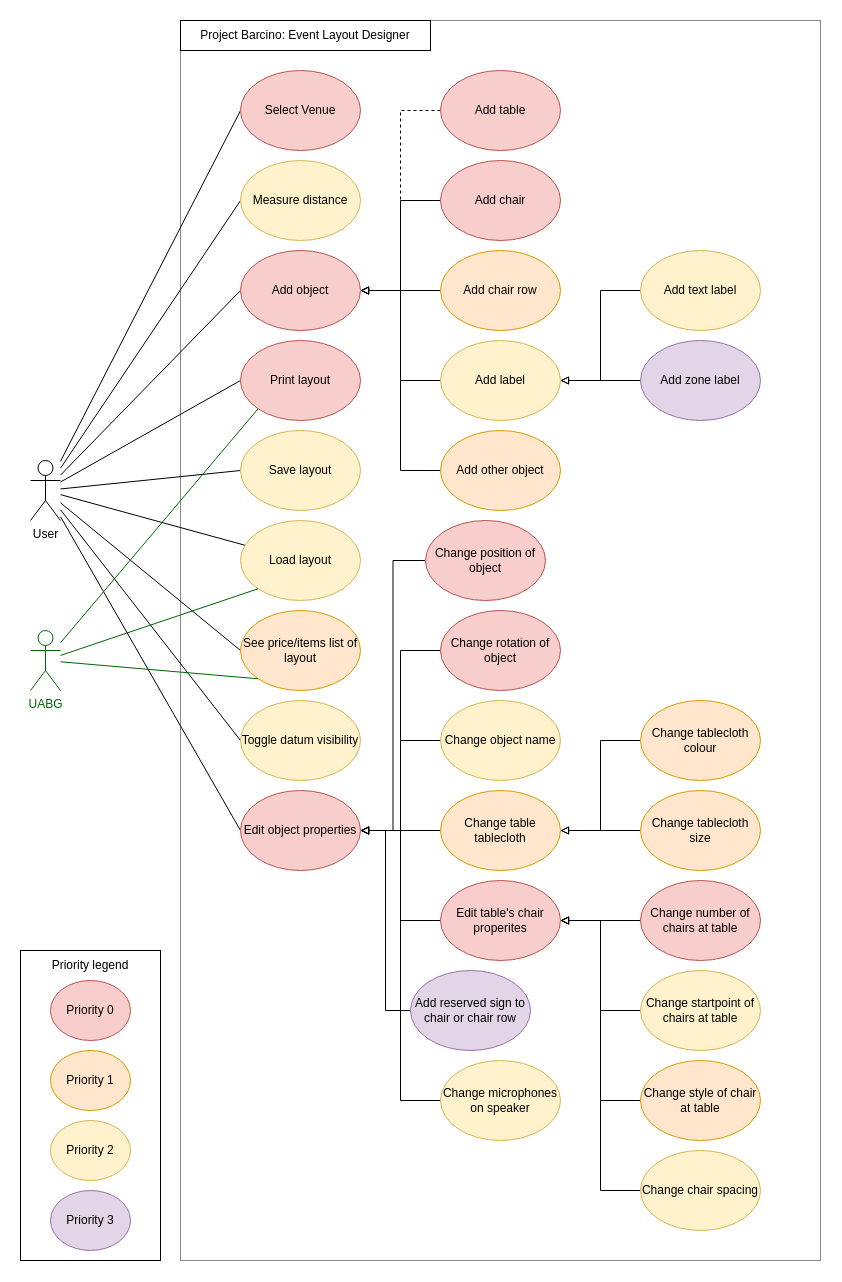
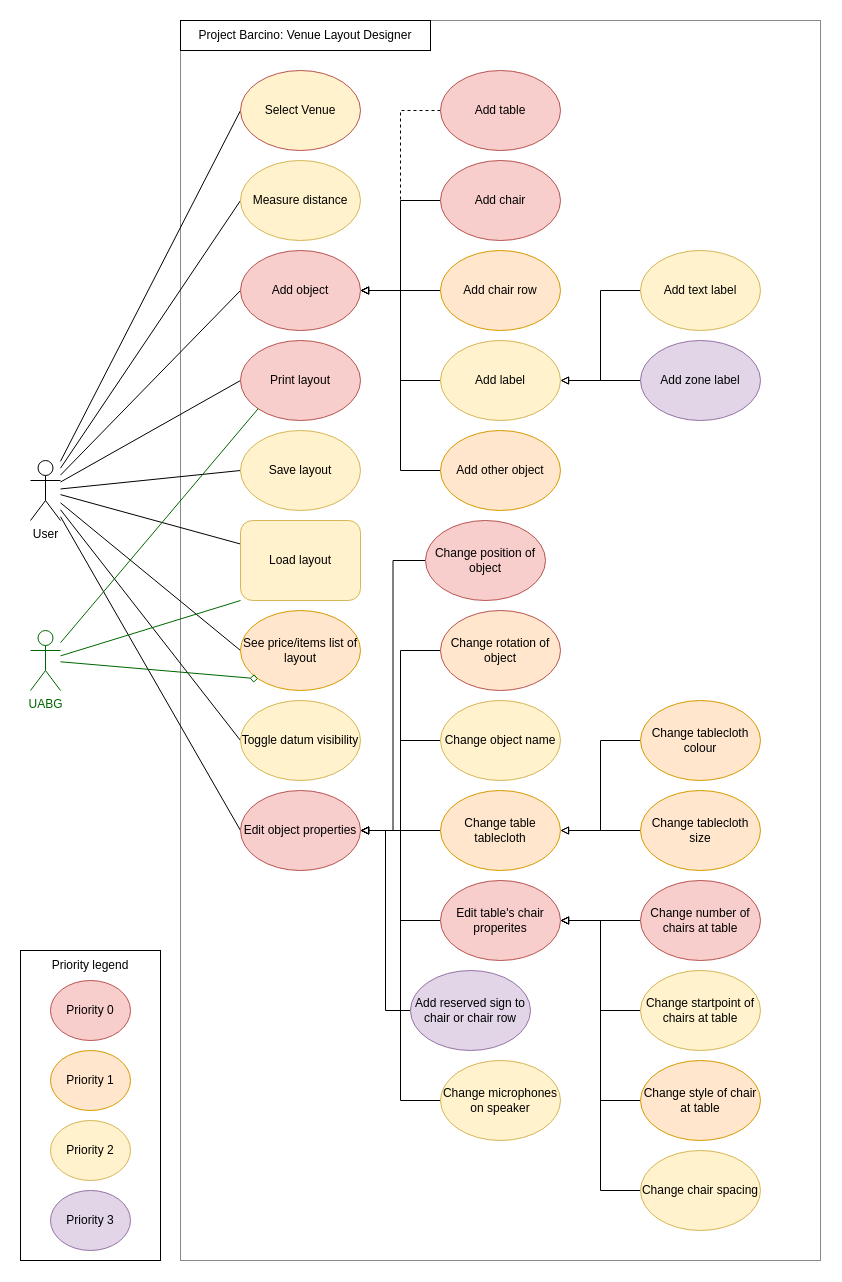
node "Project Barcino: Event Layout Designer": label "Project Barcino: Event Layout Designer" -> "Project Barcino: Venue Layout Designer"
node "Select Venue": fillcolor #f8cecc -> #fff2cc
node "Load layout": shape ellipse -> rounded rectangle
node "Change rotation of object": fillcolor #f8cecc -> #ffe6cc
edge "See price/items list of layout" -- "UABG": arrowhead none -> diamond
